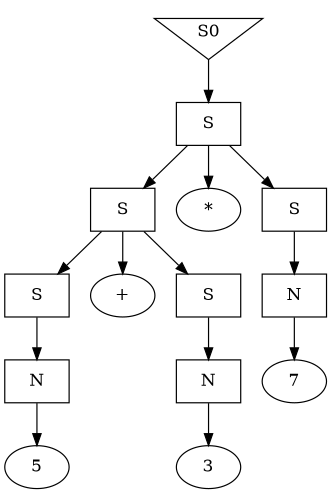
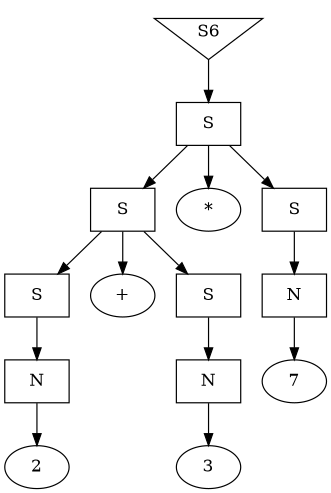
node "S0": label "S0" -> "S6"
node "5": label "5" -> "2"
